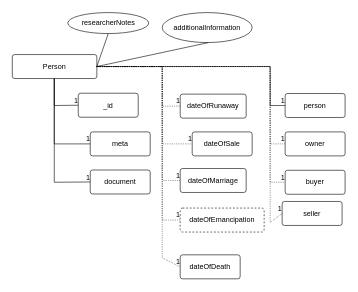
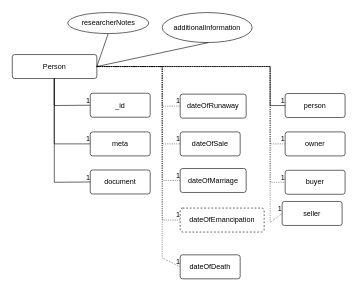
node "_id": moved (108, 105) -> (120, 105)
node "dateOfSale": moved (222, 144) -> (210, 144)
